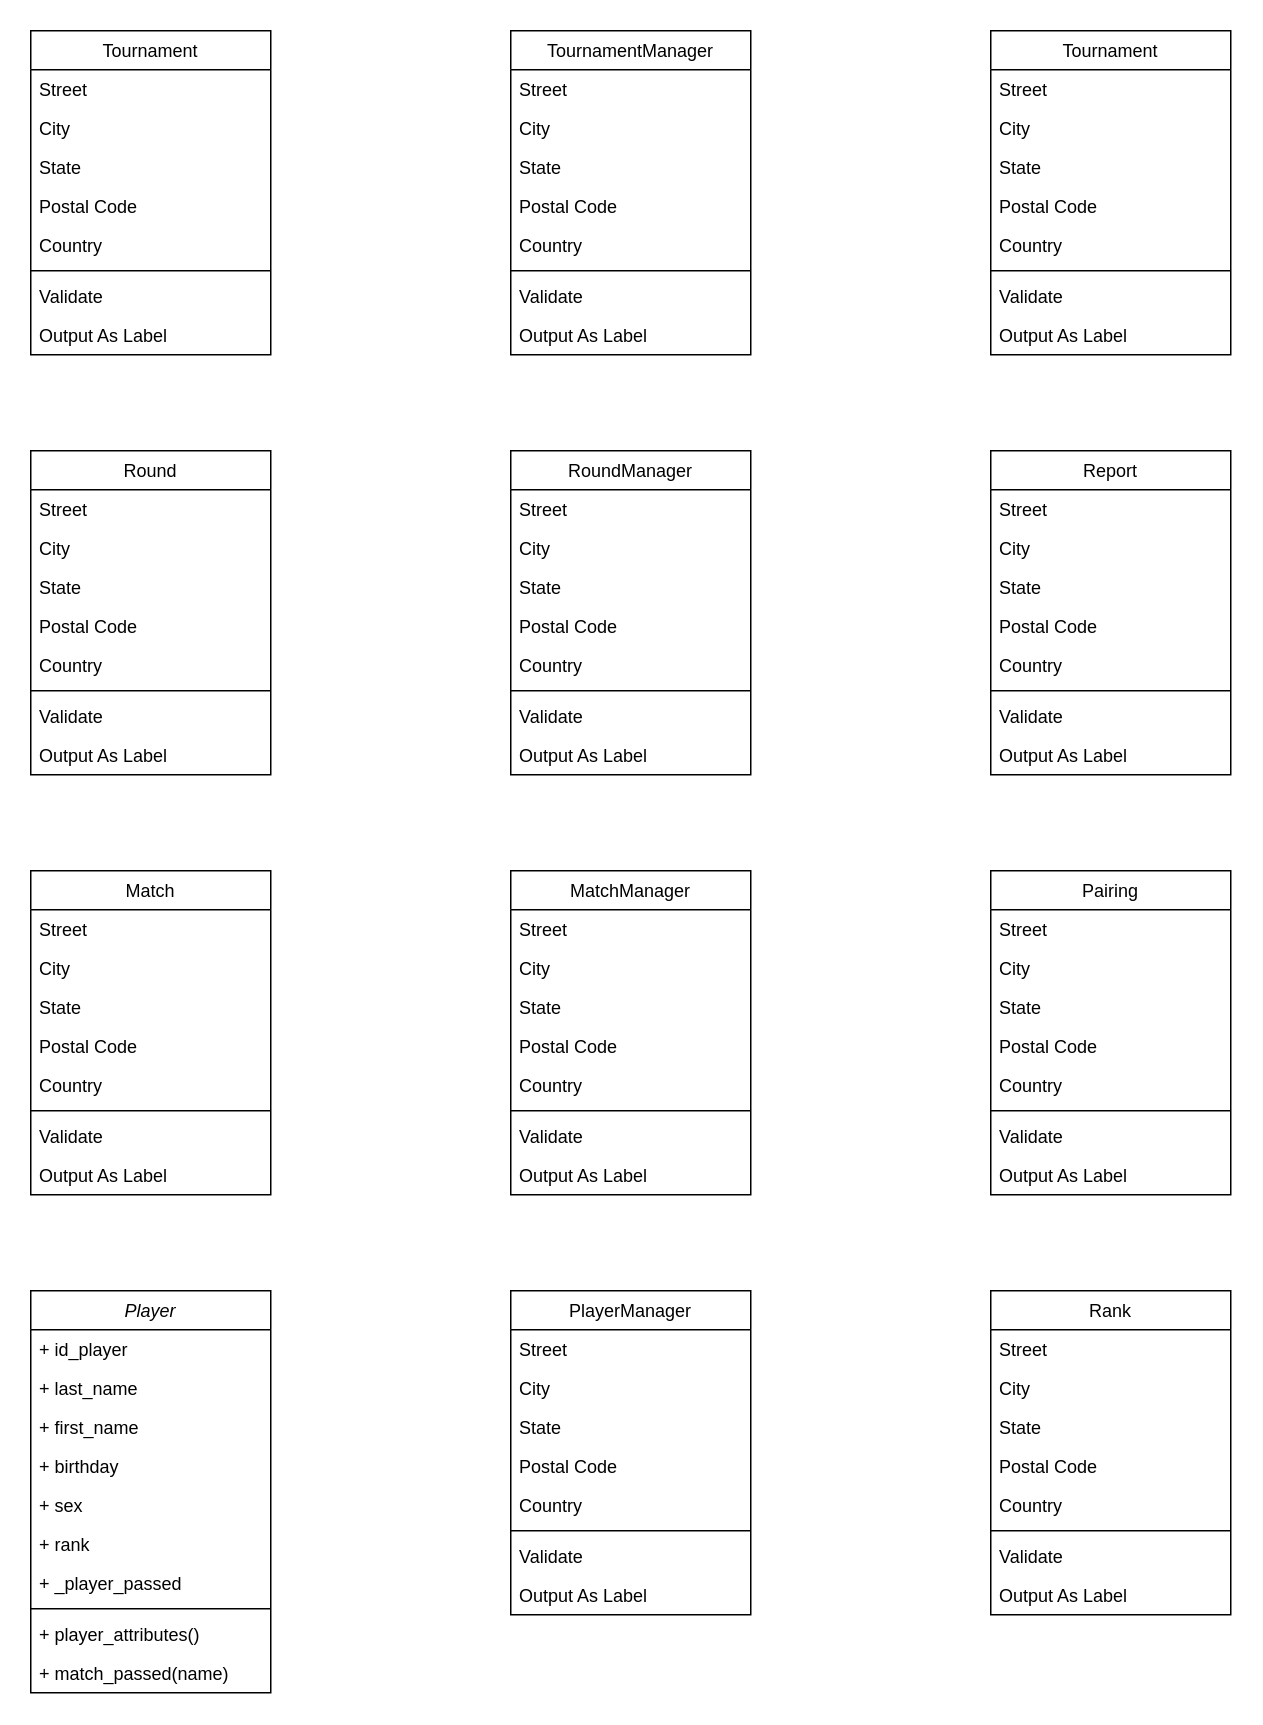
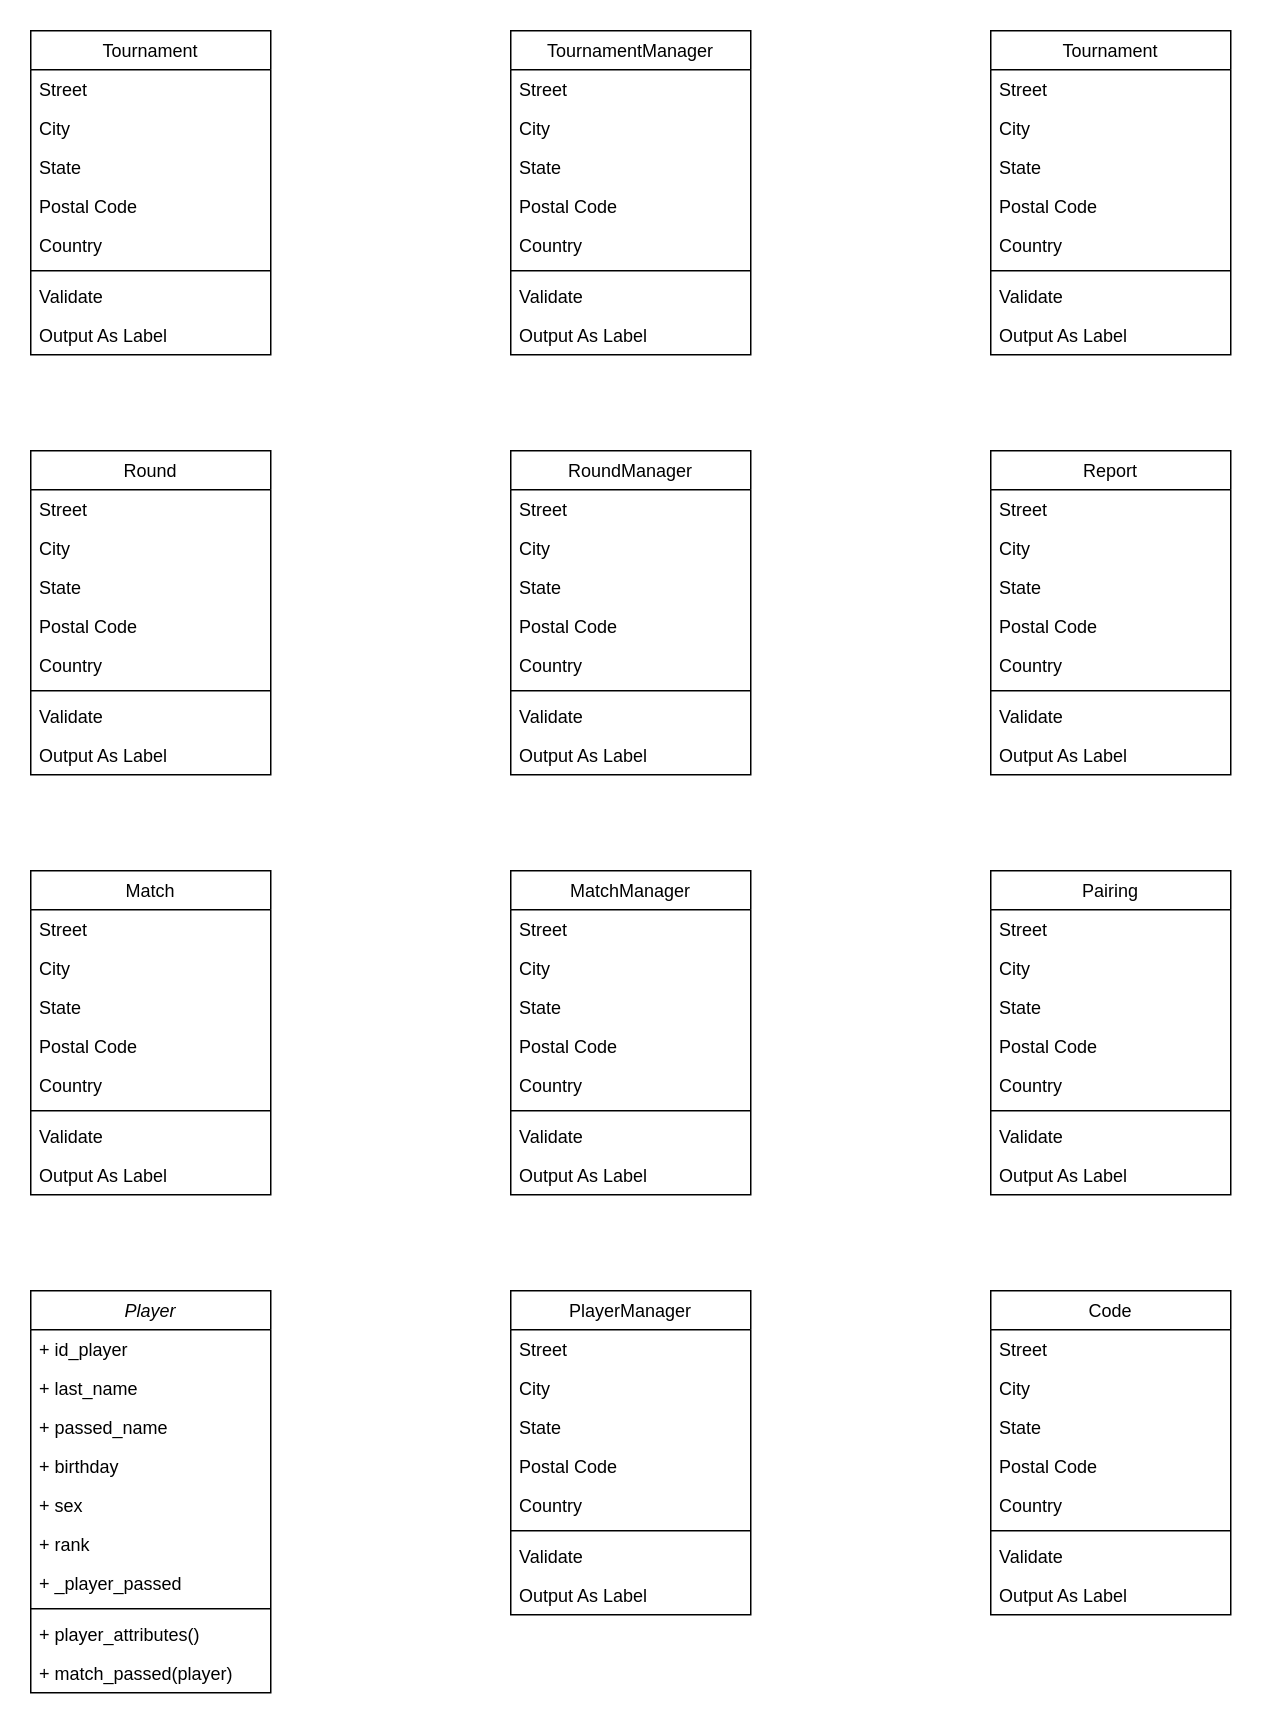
node "Rank": label "Rank" -> "Code"
node "+ first_name": label "+ first_name" -> "+ passed_name"
node "+ match_passed(name)": label "+ match_passed(name)" -> "+ match_passed(player)"
